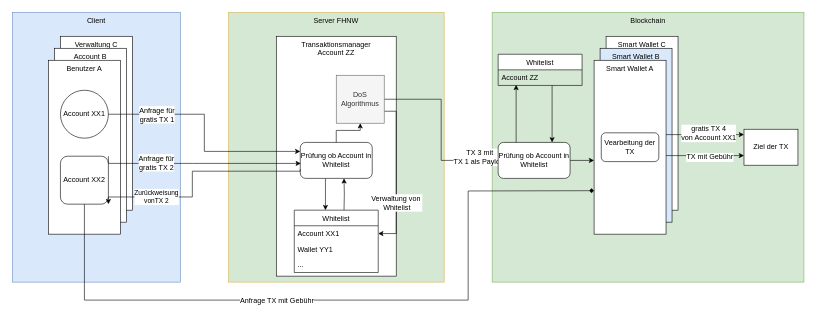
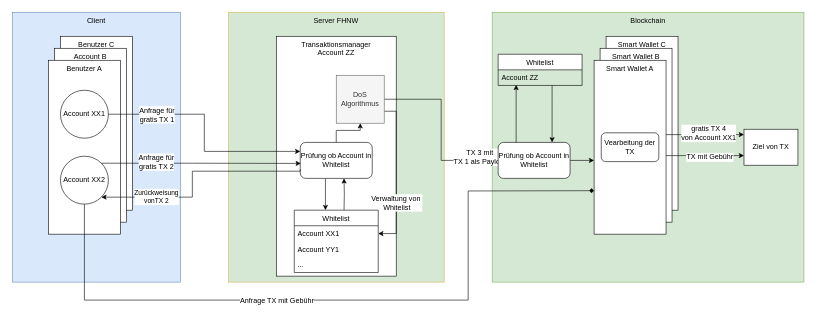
node "Verwaltung C": label "Verwaltung C" -> "Benutzer C"
node "Smart Wallet B": fillcolor #dae8fc -> #ffffff
node "Ziel der TX": label "Ziel der TX" -> "Ziel von TX"
node "Account XX2": shape rounded rectangle -> ellipse
node "Wallet YY1": label "Wallet YY1" -> "Account YY1"
